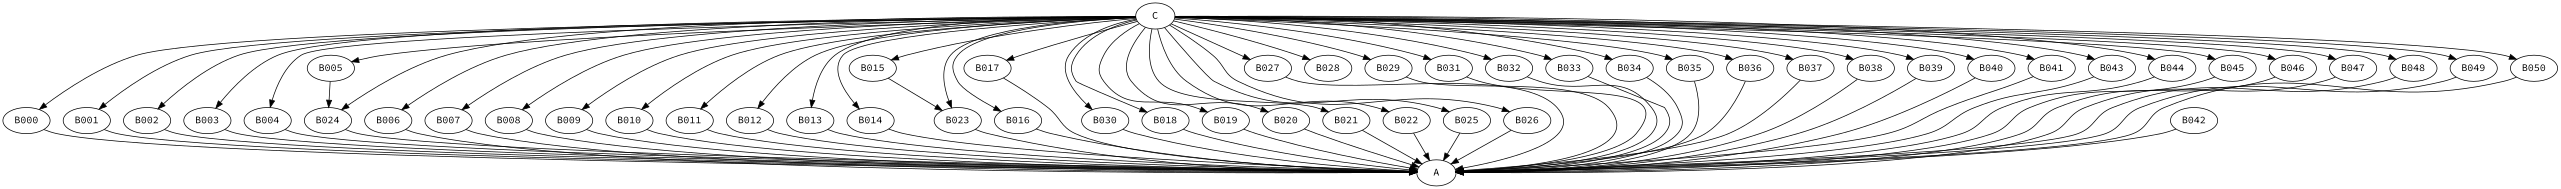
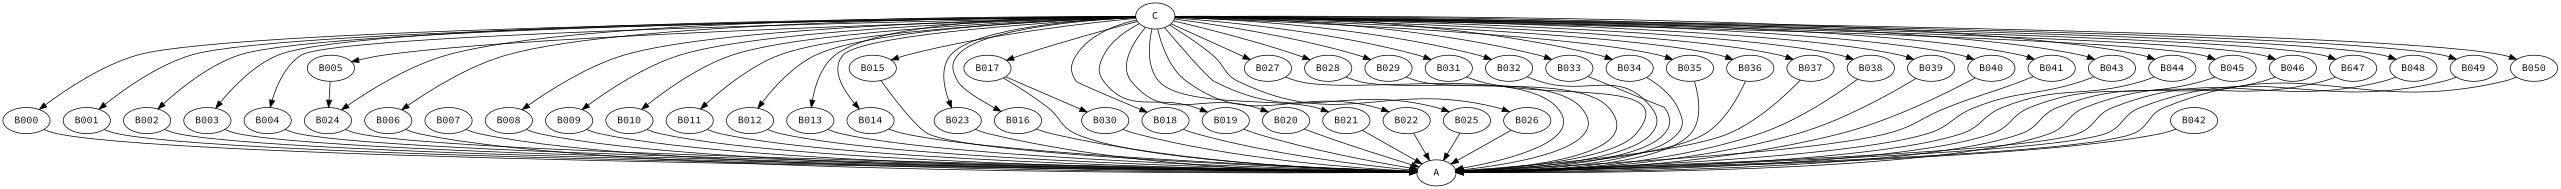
edge "C" -> "B007": removed
edge "C" -> "B030": now "B017" -> "B030"
node "B047": label "B047" -> "B647"
edge "B015" -> "B023": now "B015" -> "A"
edge "B028" -> "A": added
